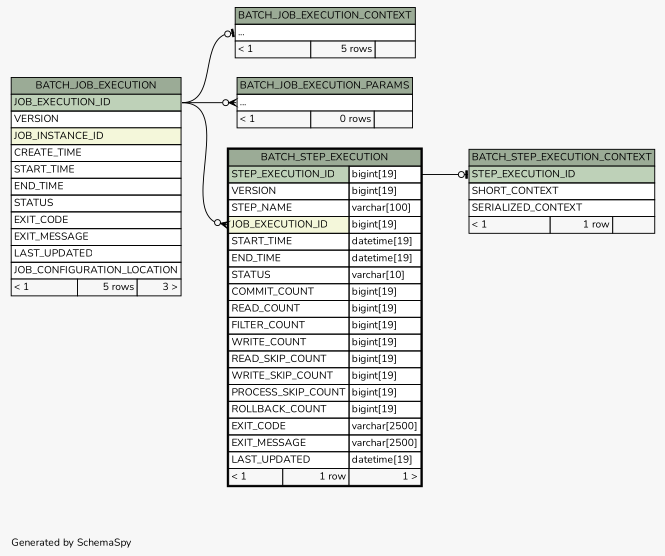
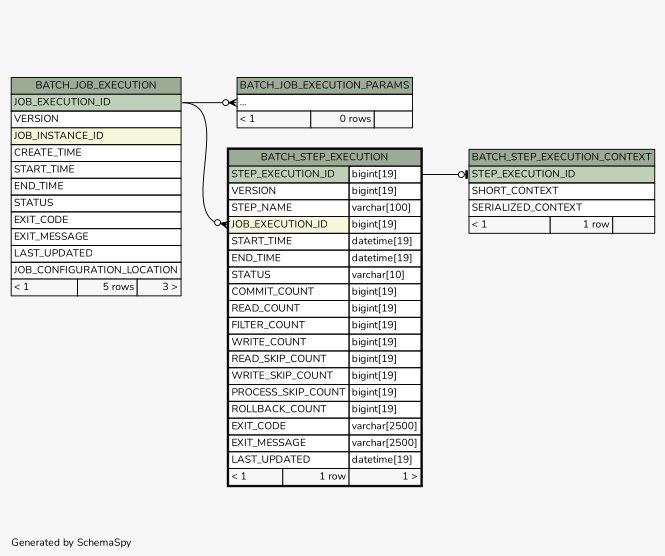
node "BATCH_JOB_EXECUTION_CONTEXT": removed
